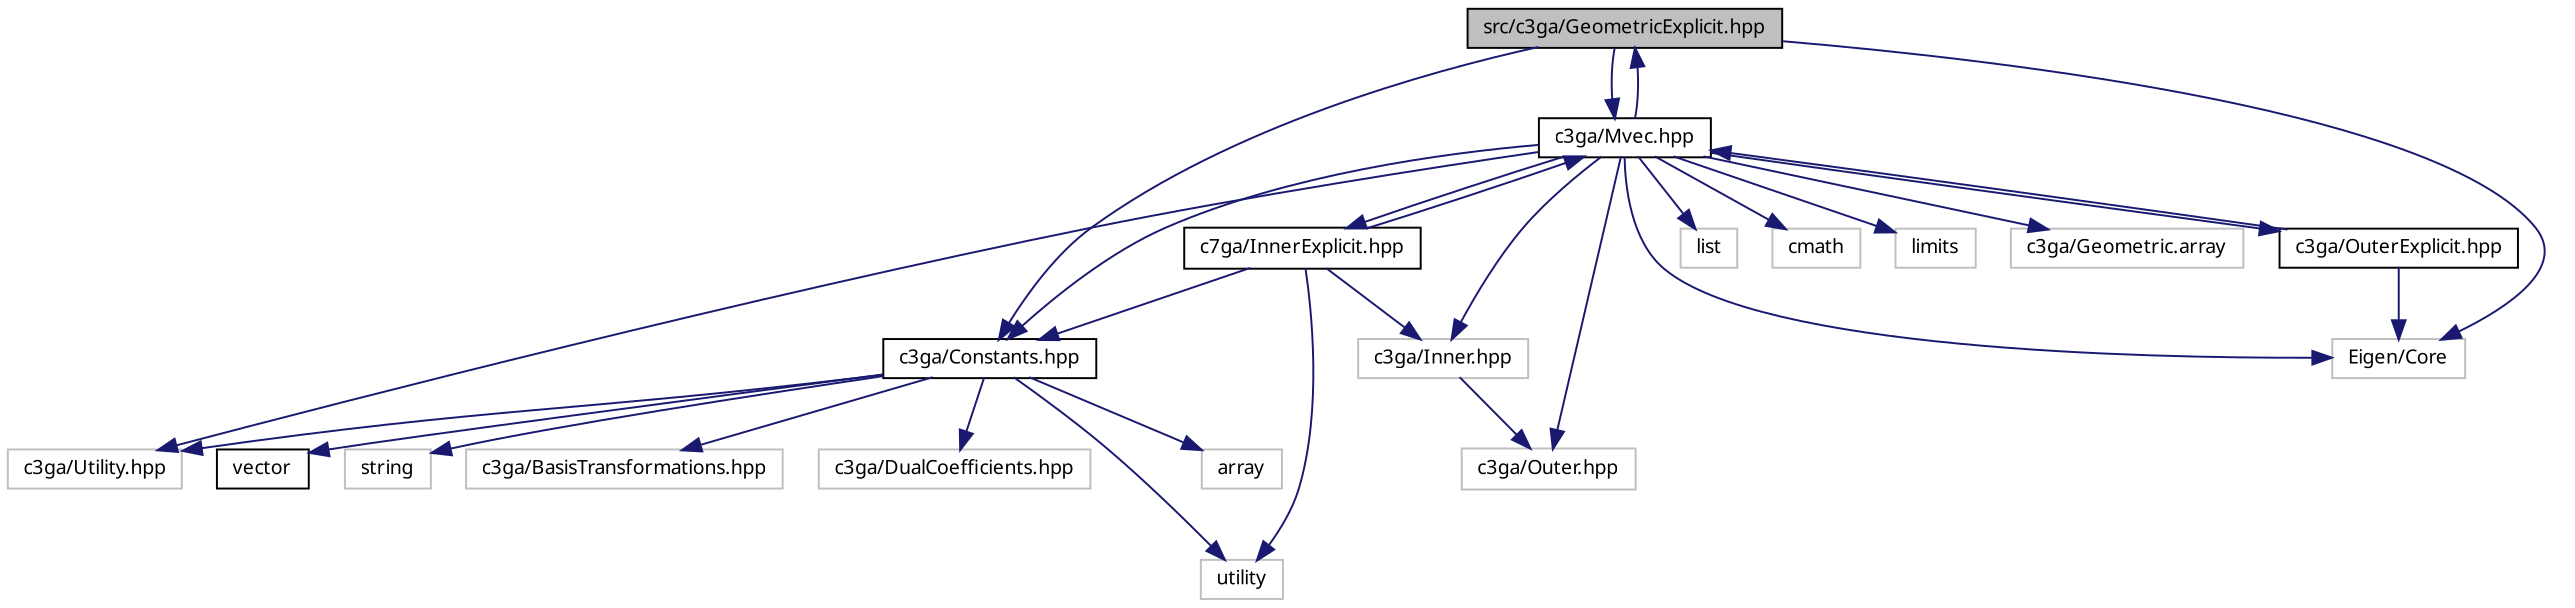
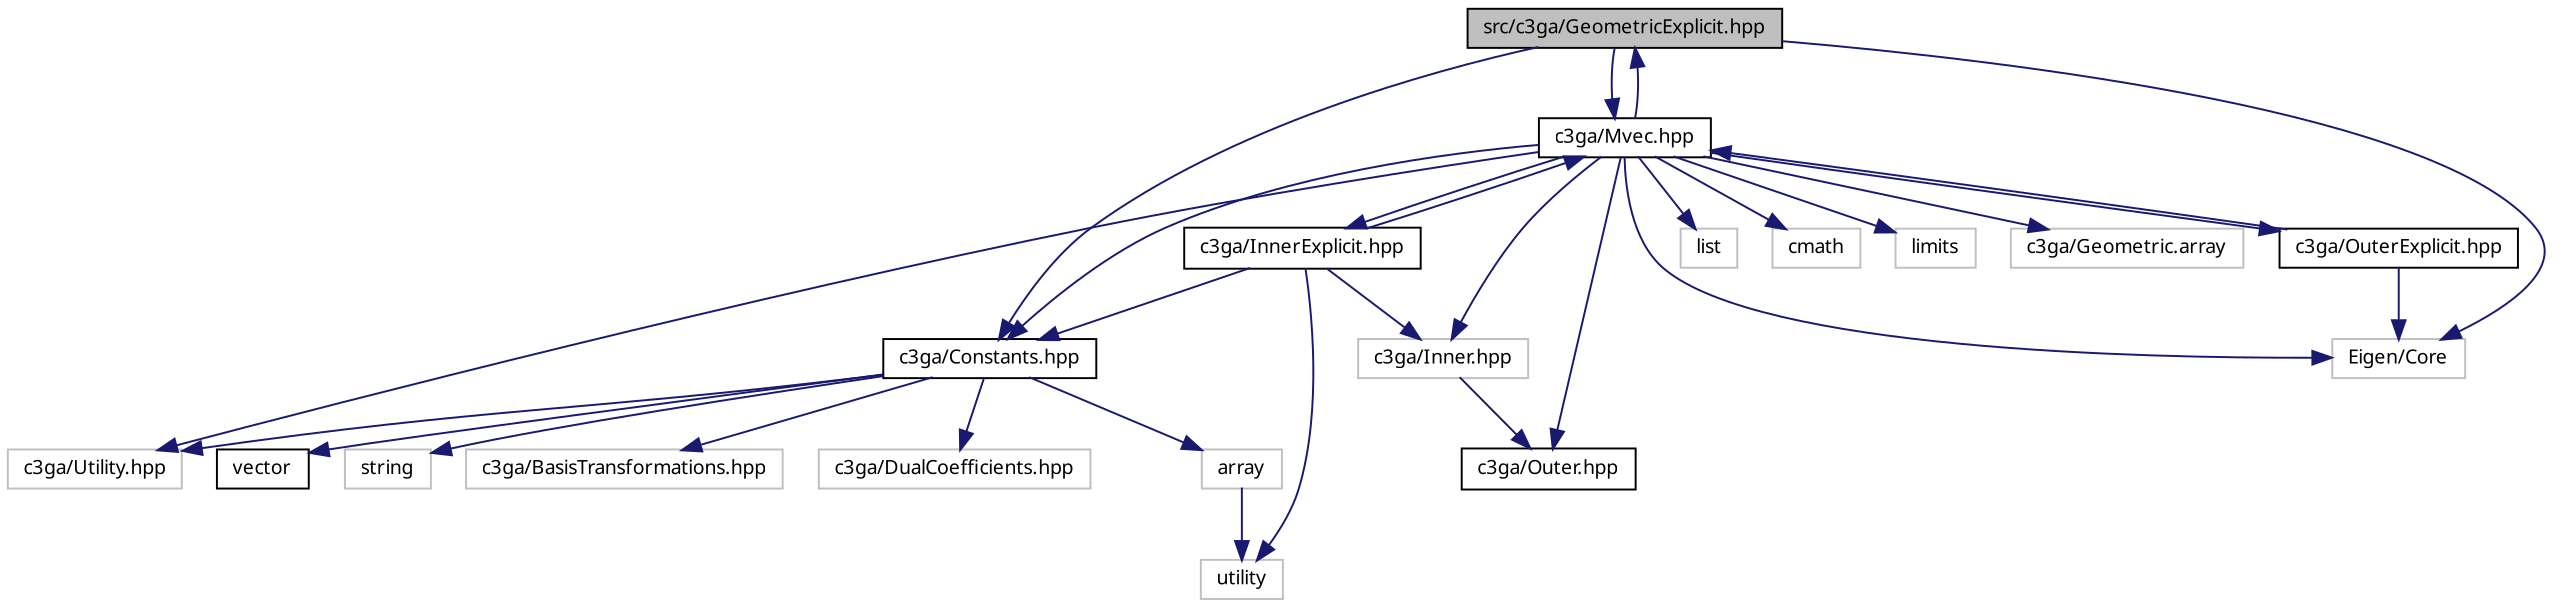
node "c7ga/InnerExplicit.hpp": label "c7ga/InnerExplicit.hpp" -> "c3ga/InnerExplicit.hpp"
edge "c3ga/Constants.hpp" -> "utility": now "array" -> "utility"
node "c3ga/Outer.hpp": color grey75 -> black
